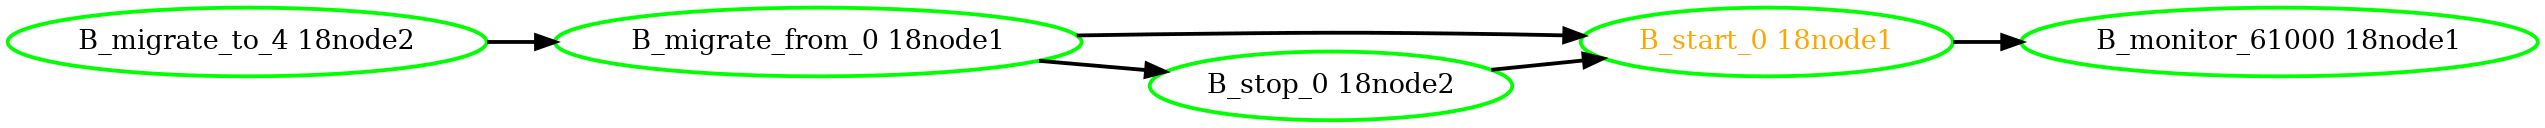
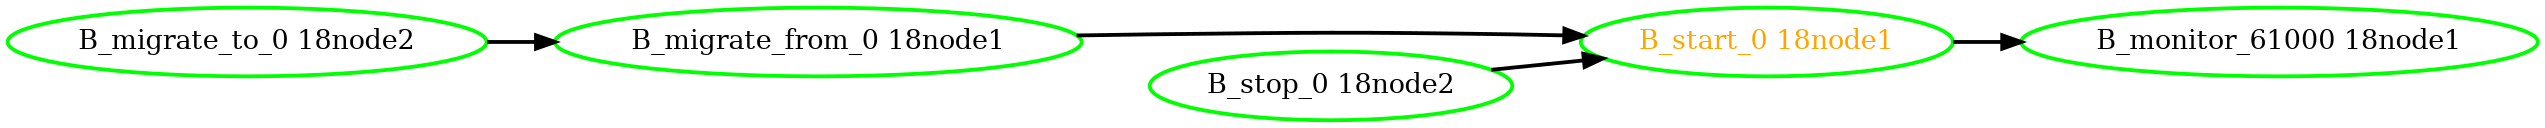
node "B_migrate_to_4 18node2": label "B_migrate_to_4 18node2" -> "B_migrate_to_0 18node2"
edge "B_migrate_from_0 18node1" -> "B_stop_0 18node2": removed
